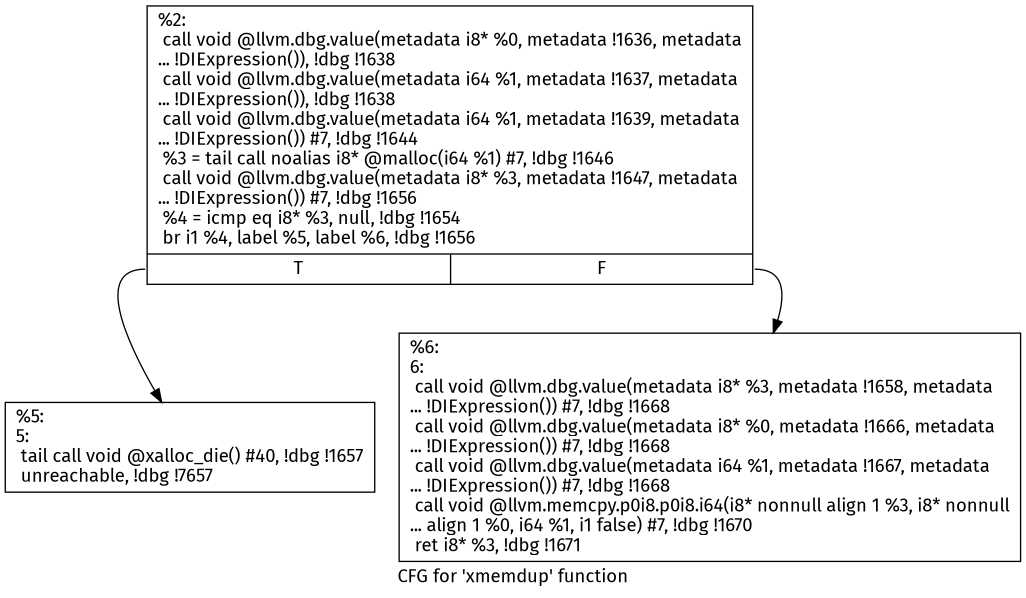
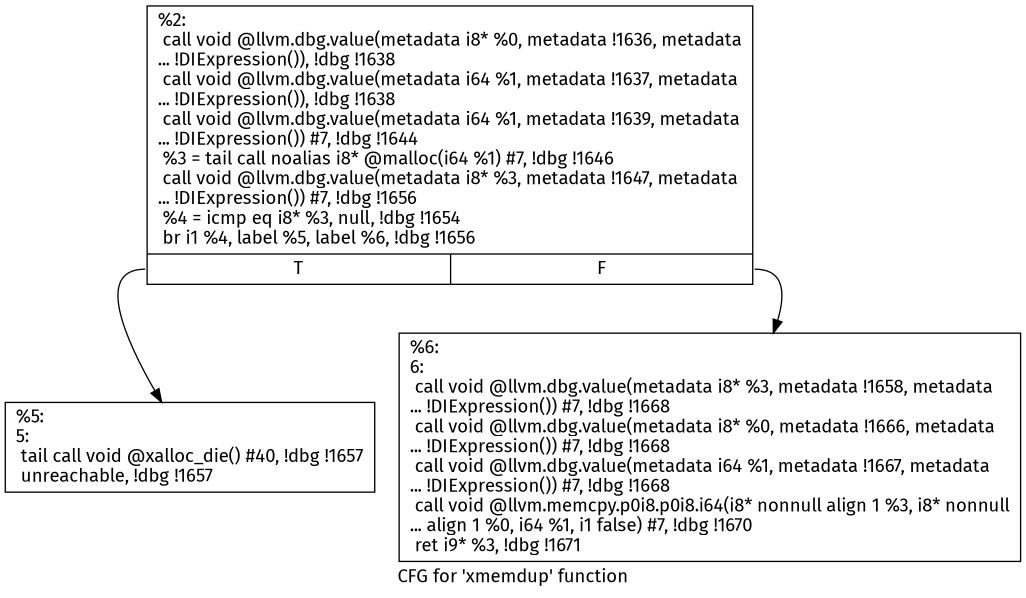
node "%5:": text "unreachable, !dbg !7657" -> "unreachable, !dbg !1657"
node "%6:": text "ret i8* %3, !dbg !1671" -> "ret i9* %3, !dbg !1671"
